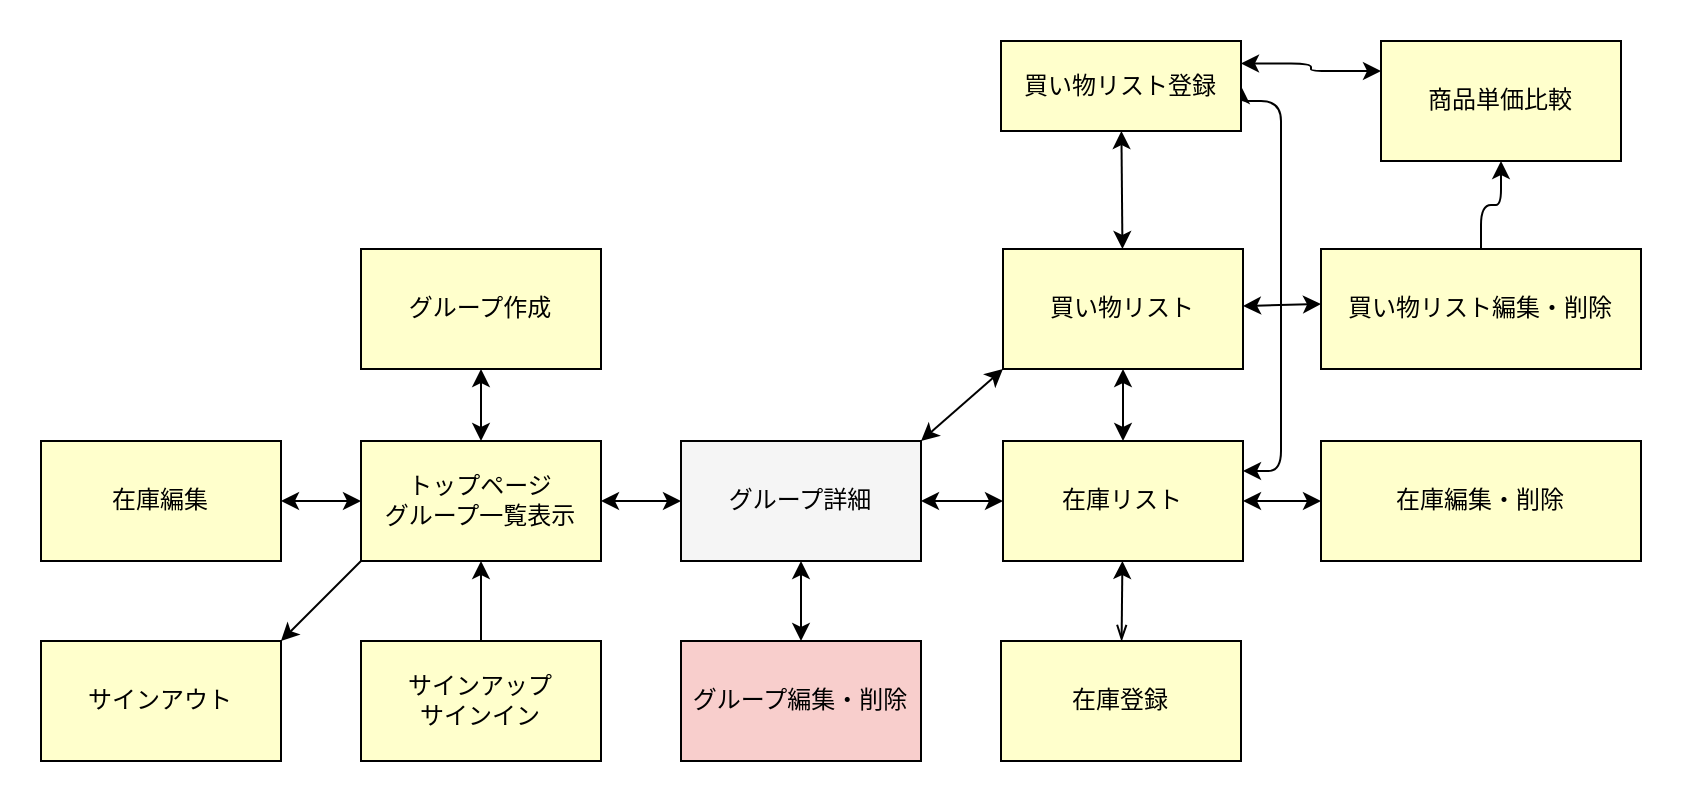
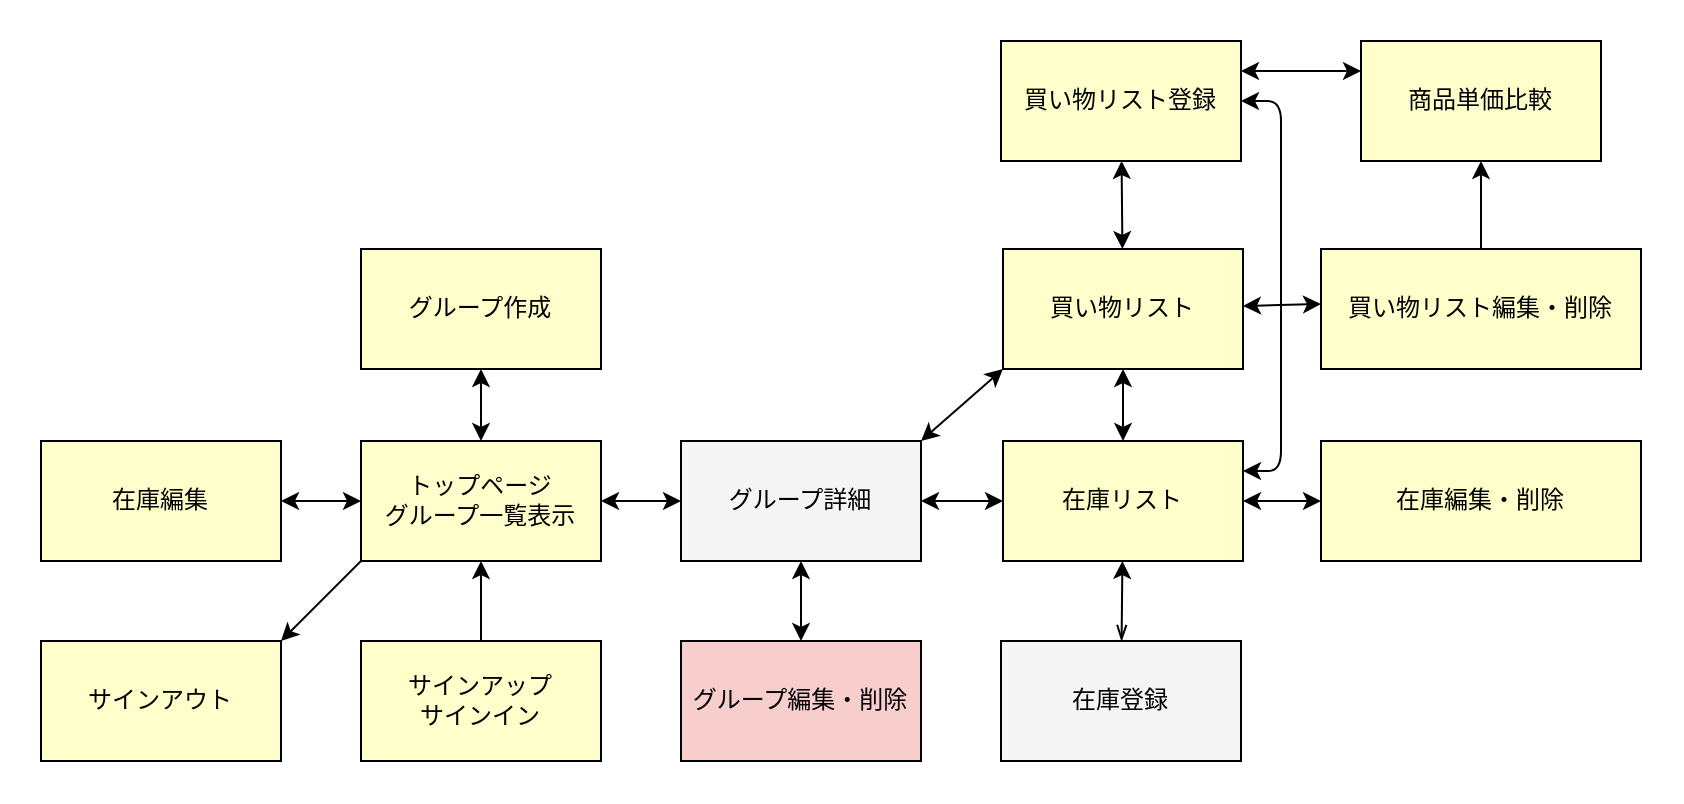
node "買い物リスト登録": size 240x90 -> 240x120
node "商品単価比較": moved (1501, 101) -> (1481, 101)
node "在庫登録": fillcolor #ffffcc -> #f5f5f5
